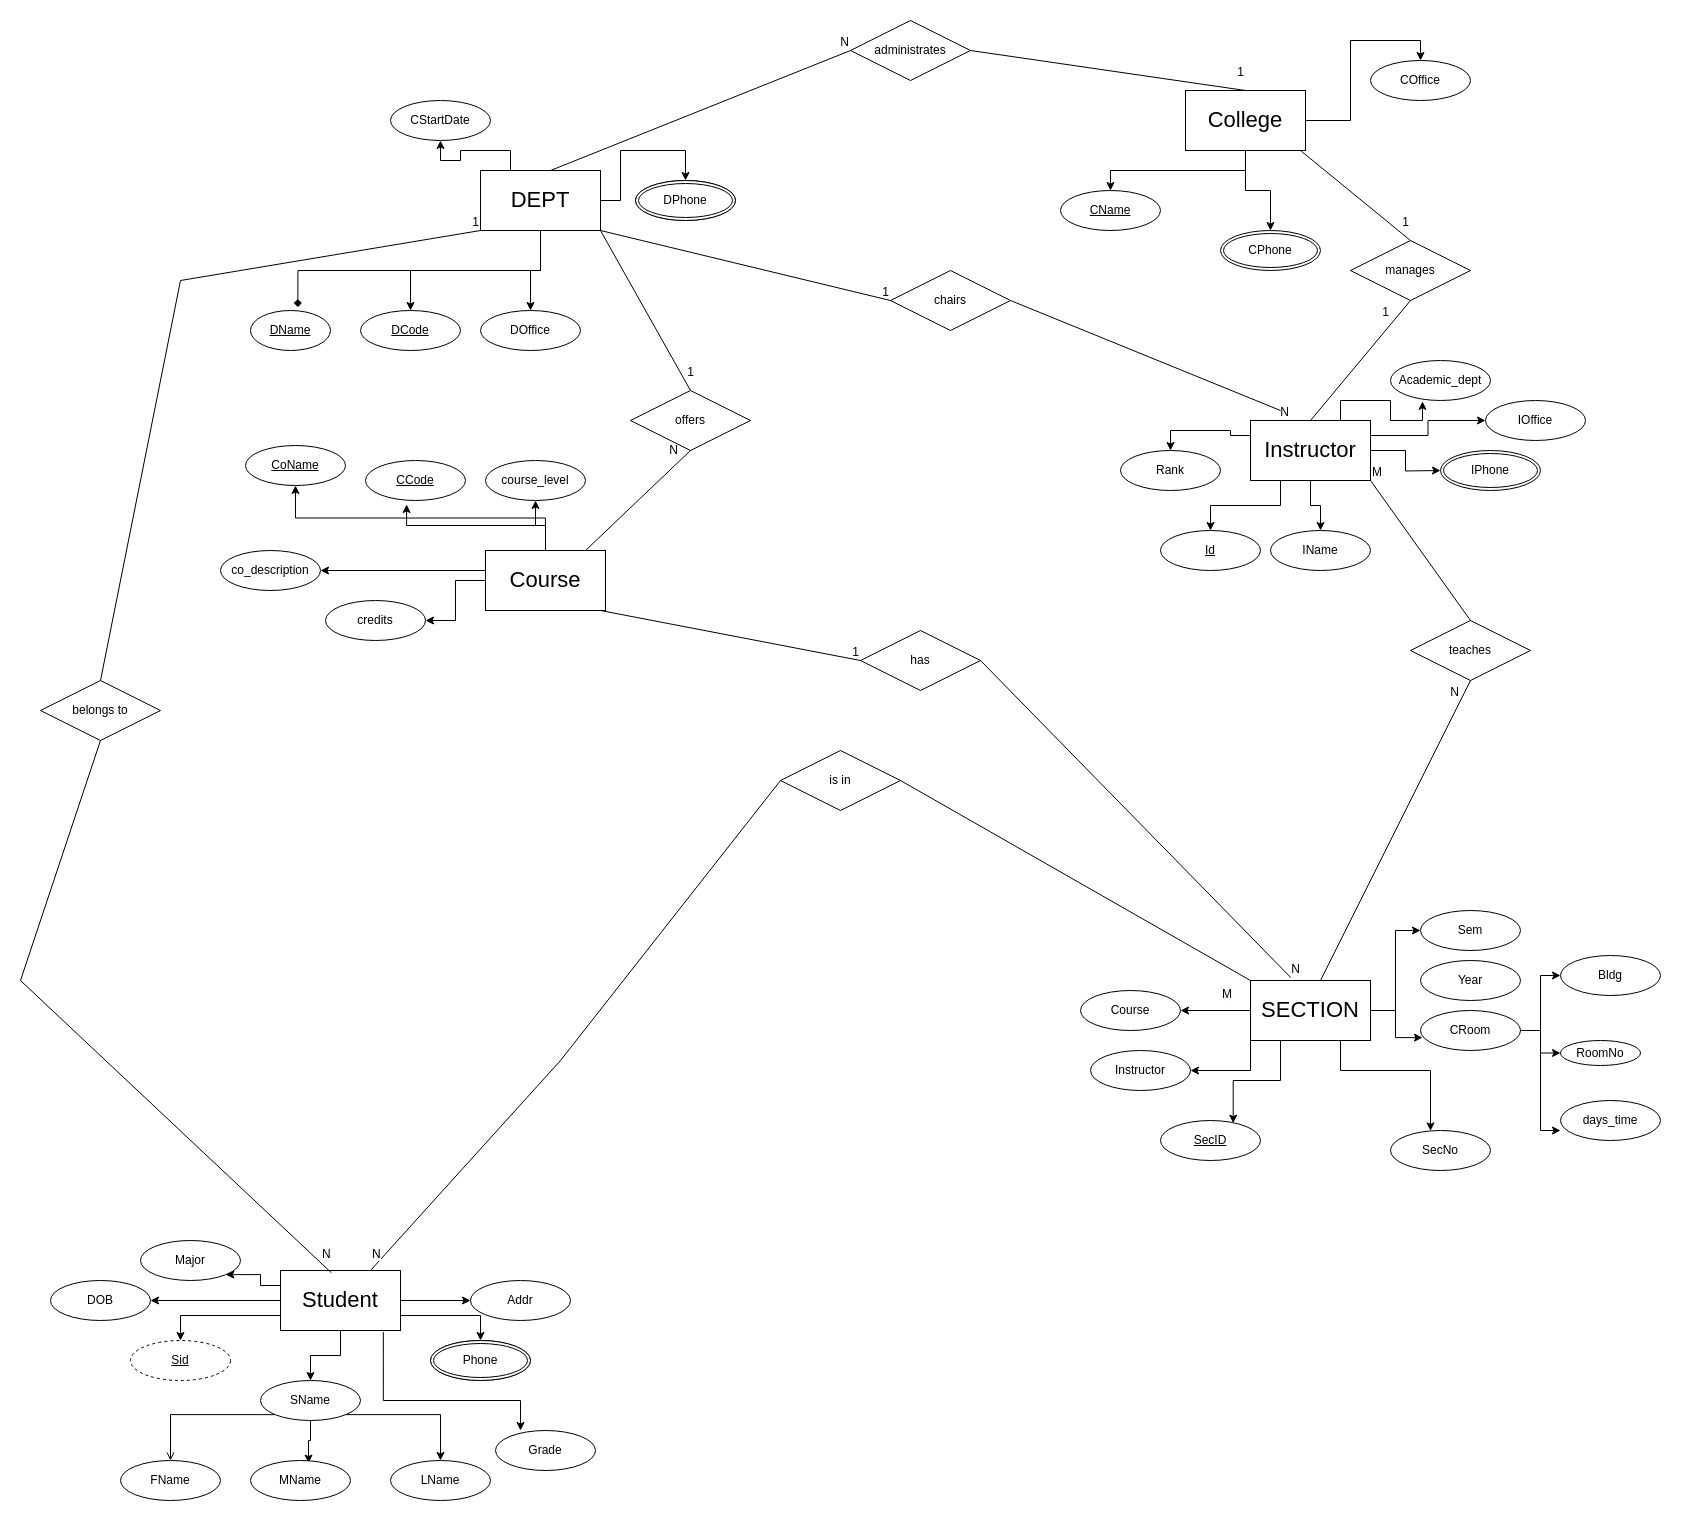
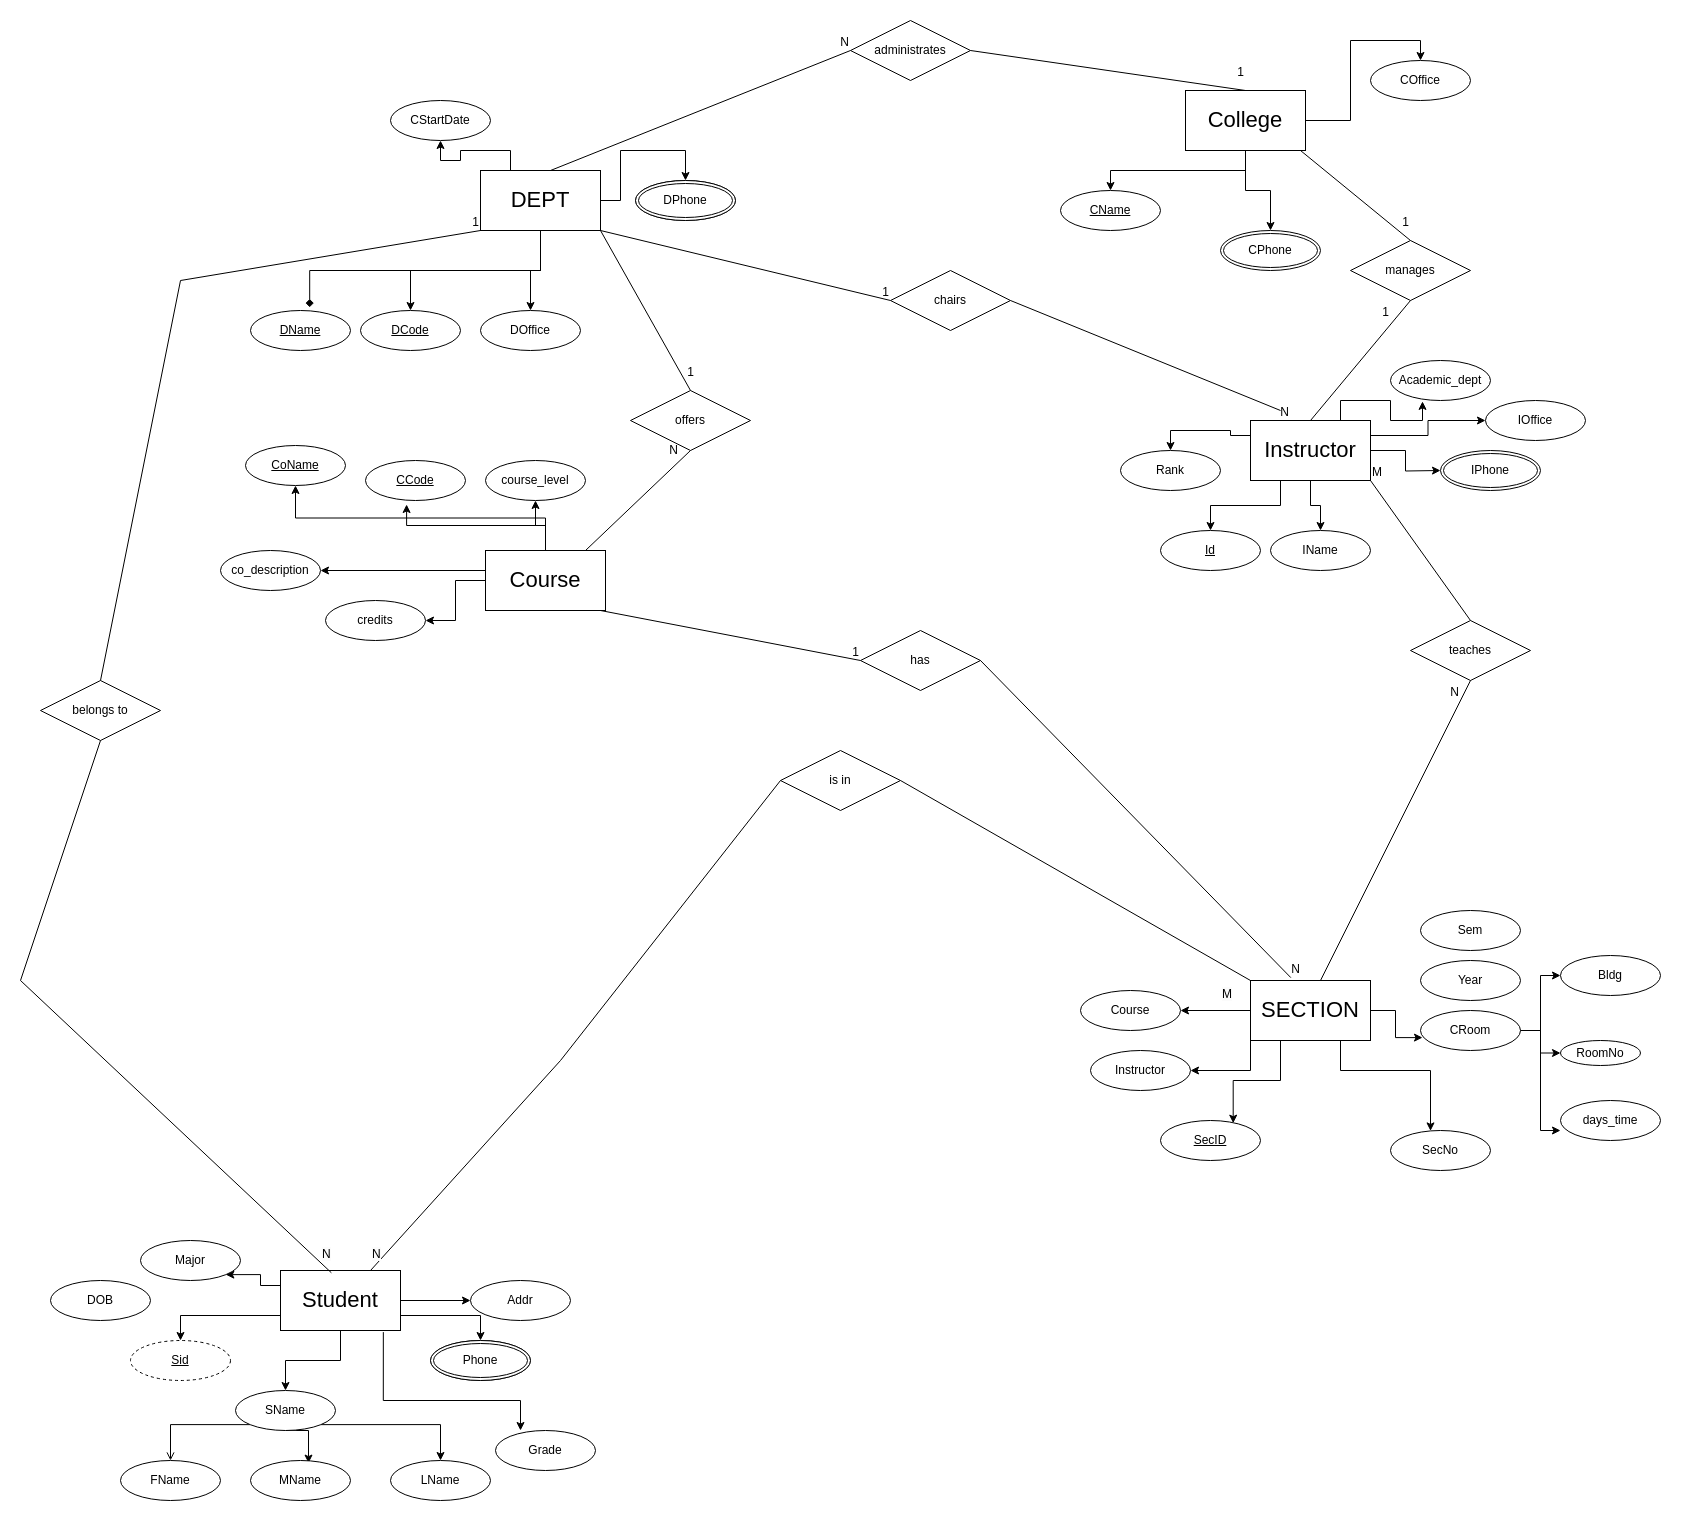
node "DName": size 80x40 -> 100x40
edge "SECTION" -> "Sem": removed
edge "Student" -> "DOB": removed
node "SName": moved (311, 1401) -> (286, 1411)
